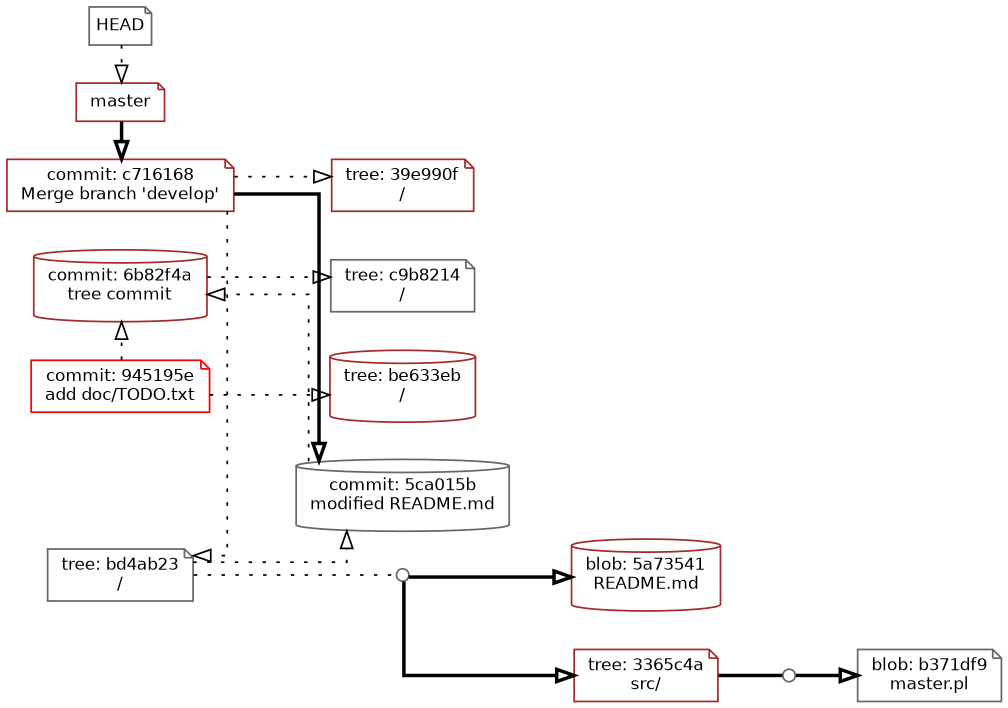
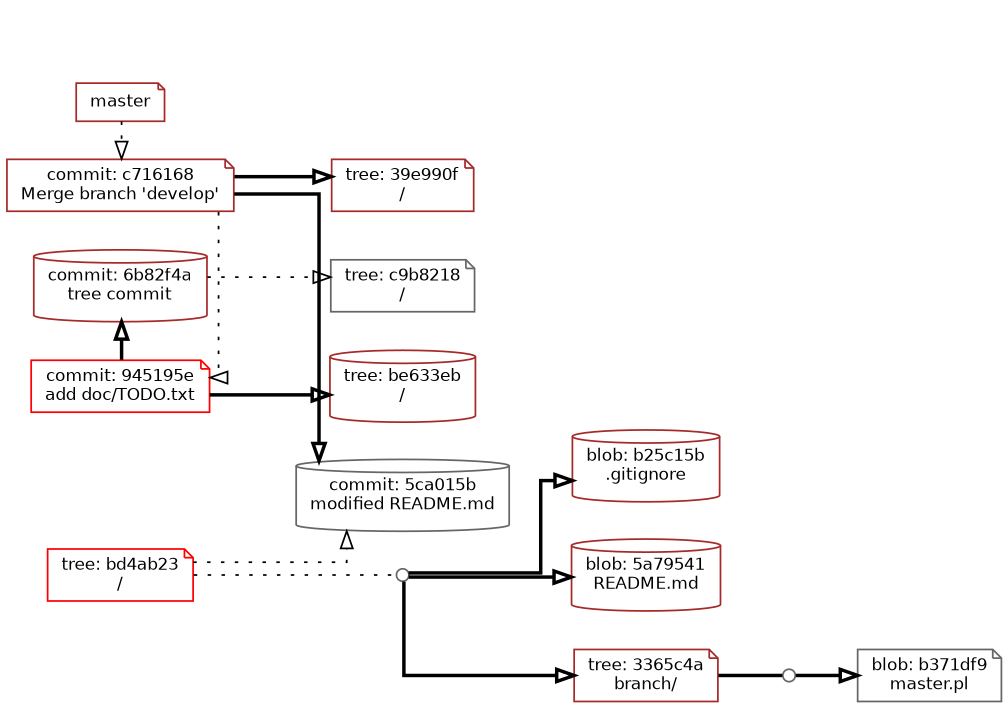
node "HEAD": removed
edge "master" -> "commit: c716168 Merge branch 'develop'": style bold -> dotted
edge "commit: c716168 Merge branch 'develop'" -> "tree: 39e990f /": style dotted -> bold
node "tree: c9b8214 /": label "tree: c9b8214 /" -> "tree: c9b8218 /"
edge "commit: 5ca015b modified README.md" -> "commit: 6b82f4a tree commit": removed
edge "commit: 945195e add doc/TODO.txt" -> "commit: 6b82f4a tree commit": style dotted -> bold
edge "commit: c716168 Merge branch 'develop'" -> "tree: bd4ab23 /": now "commit: c716168 Merge branch 'develop'" -> "commit: 945195e add doc/TODO.txt"
edge "commit: 945195e add doc/TODO.txt" -> "tree: be633eb /": style dotted -> bold
node "blob: b25c15b .gitignore": added
node "tree: bd4ab23 /": color gray40 -> red
node "blob: 5a73541 README.md": label "blob: 5a73541 README.md" -> "blob: 5a79541 README.md"
node "tree: 3365c4a src/": label "tree: 3365c4a src/" -> "tree: 3365c4a branch/"
